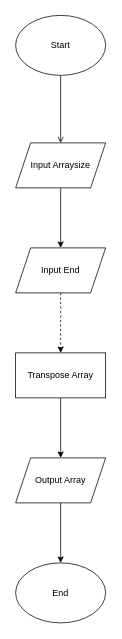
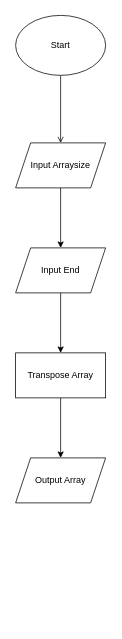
edge "Input End" -> "Transpose Array": style dashed -> solid
edge "Output Array" -> "End": removed
node "End": removed
